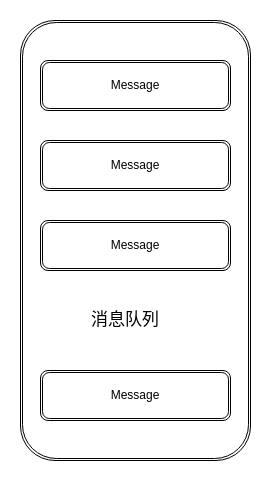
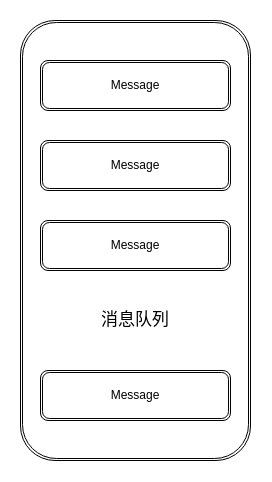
node "消息队列": moved (126, 321) -> (136, 321)
